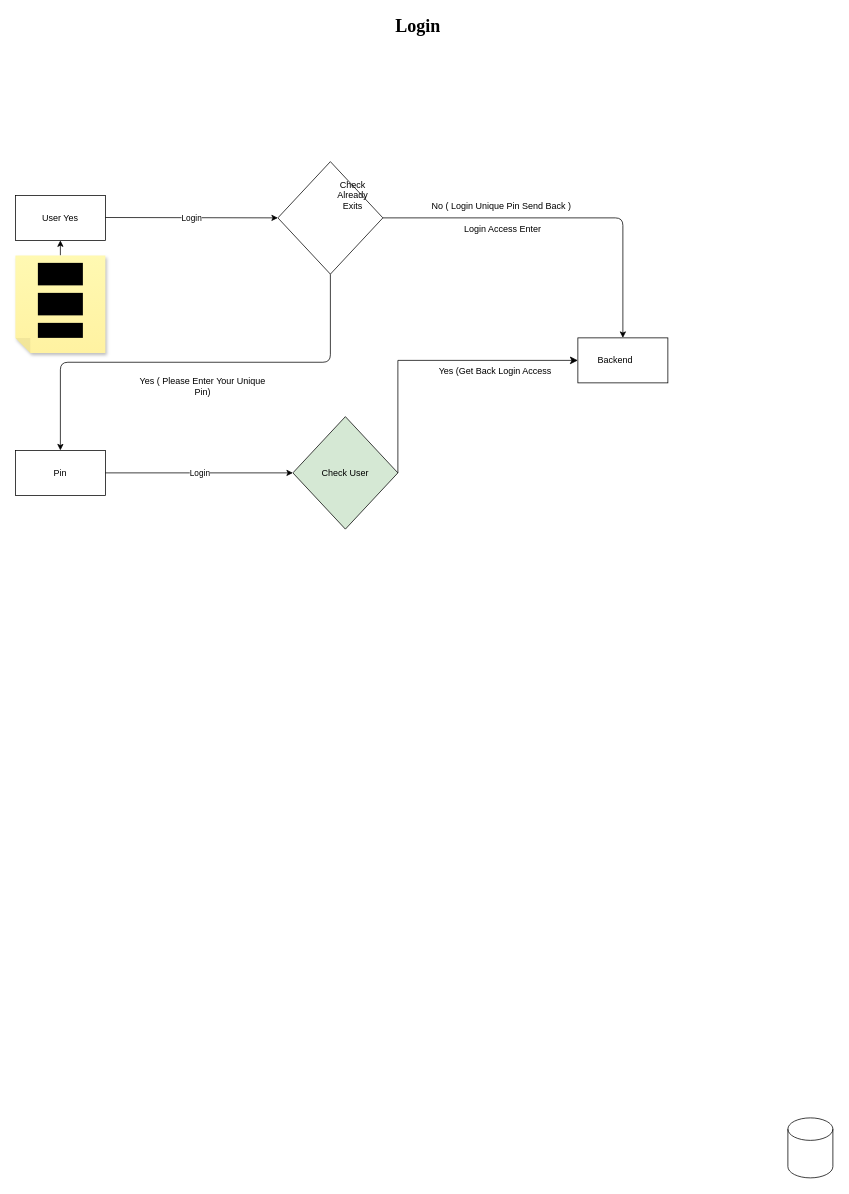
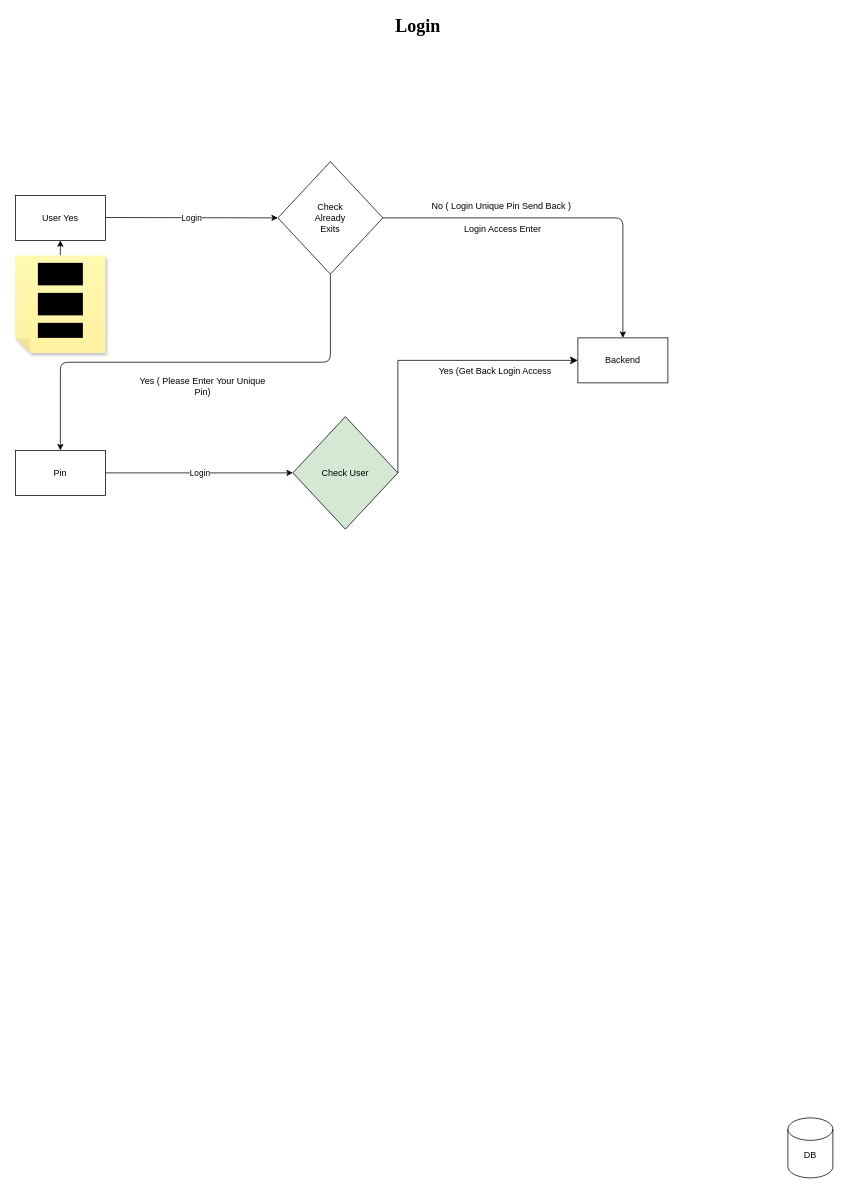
node "Check Already Exits": moved (353, 195) -> (330, 218)
node "Backend": moved (615, 360) -> (623, 360)
node "DB": added
